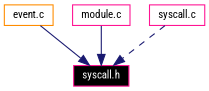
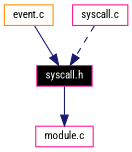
edge "module.c" -> "syscall.h": reversed
